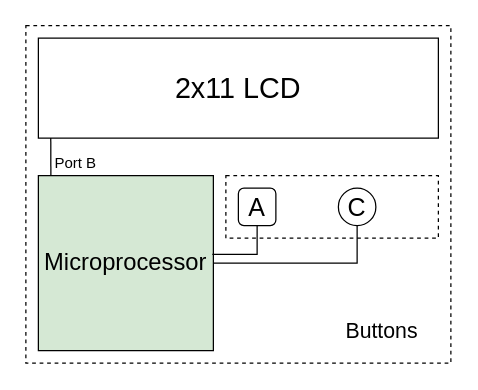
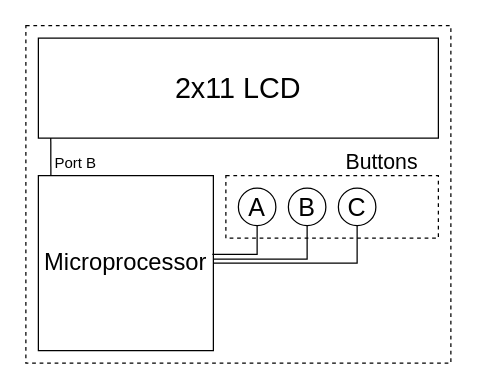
node "A": shape rounded rectangle -> ellipse
node "B": added
edge "B" -- "Microprocessor": added
node "Microprocessor": fillcolor #d5e8d4 -> #ffffff
node "Buttons": moved (382, 332) -> (382, 163)
